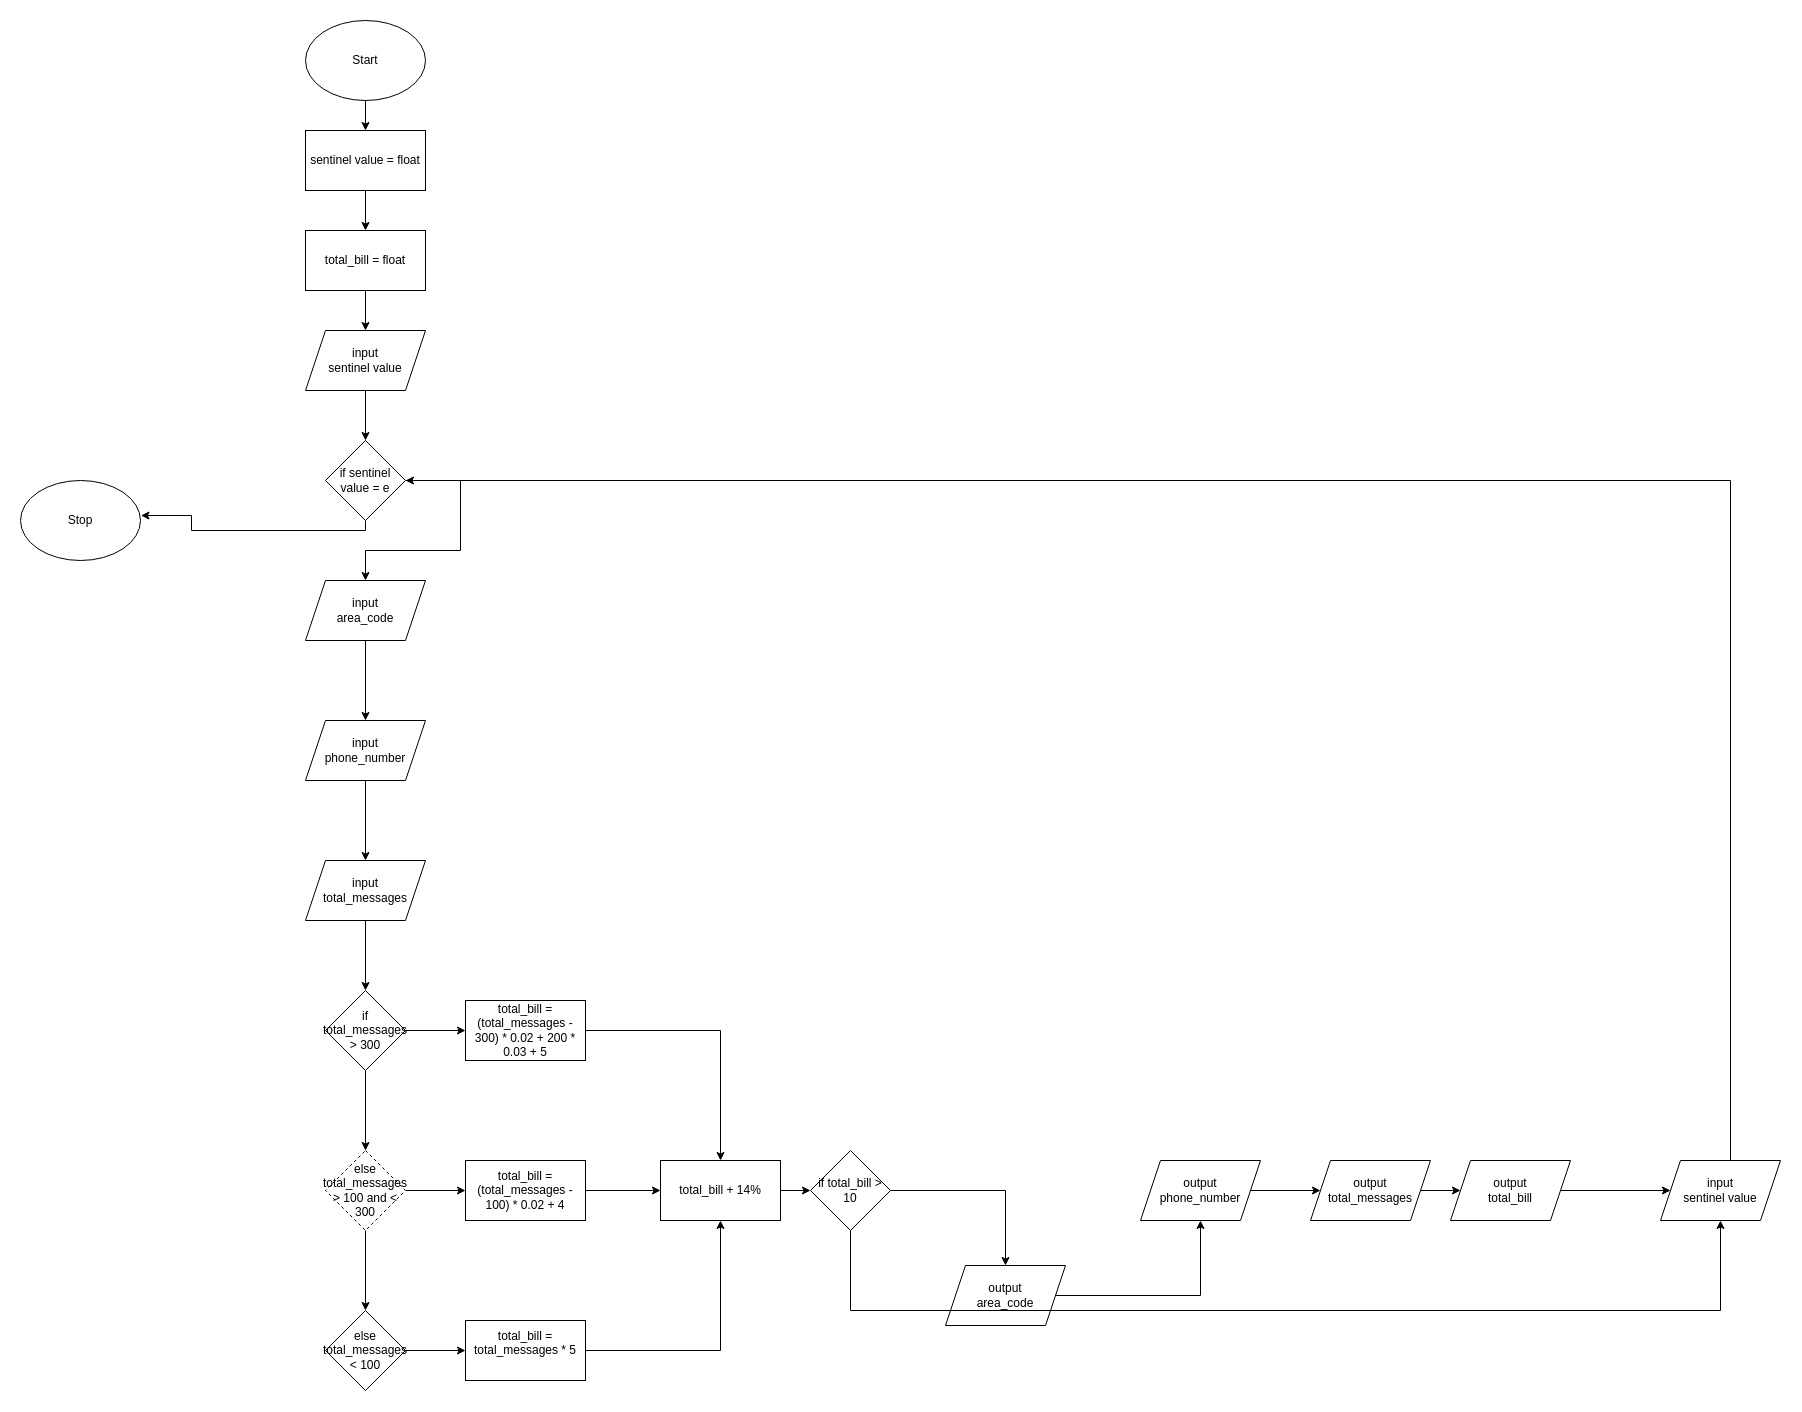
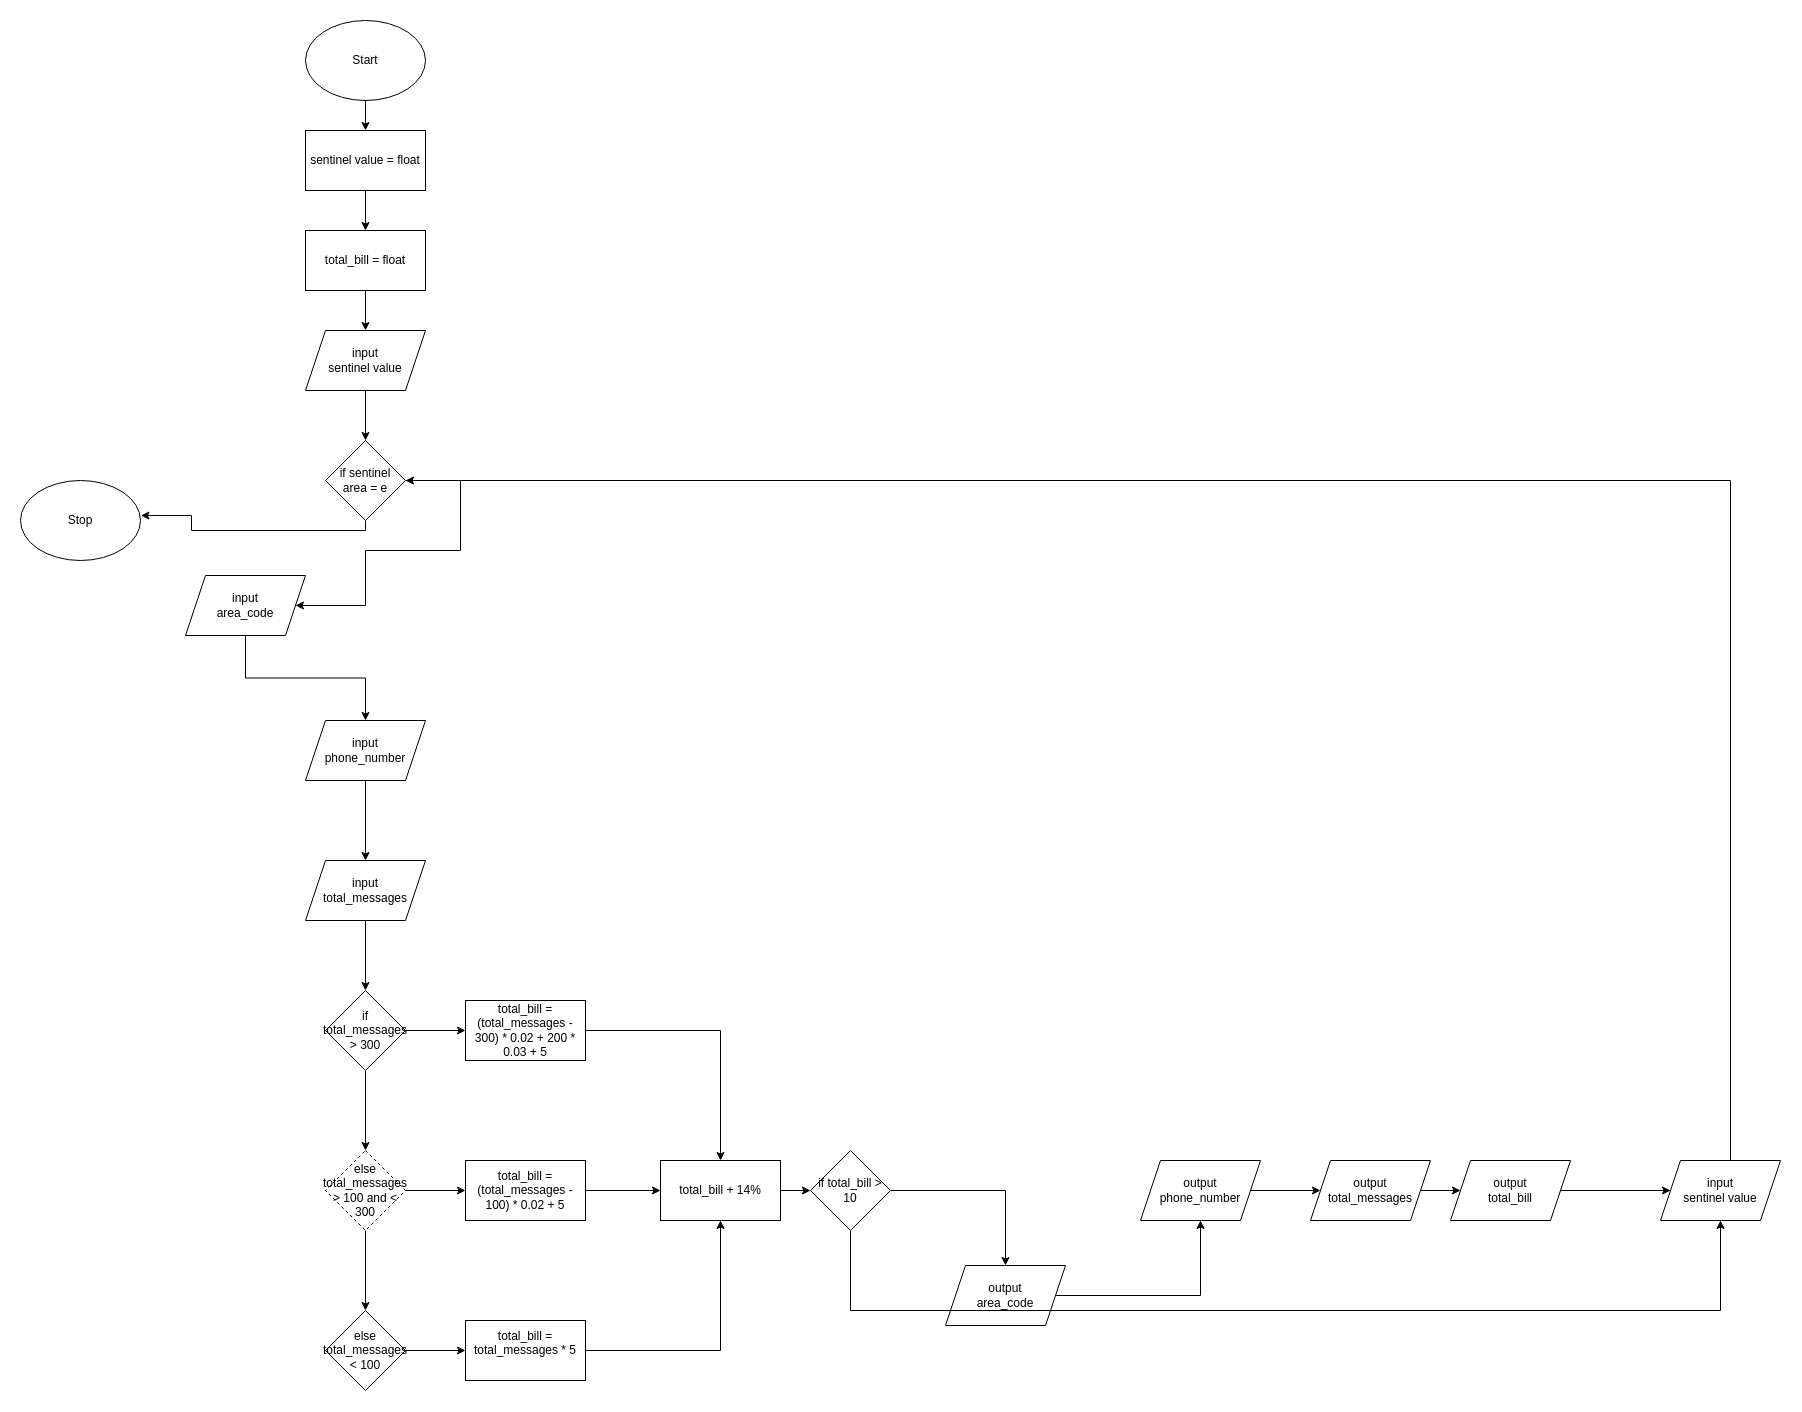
node "if sentinel value = e": label "if sentinel value = e" -> "if sentinel area = e"
node "input area_code": moved (366, 611) -> (246, 606)
node "total_bill = (total_messages - 100) * 0.02 + 4": label "total_bill = (total_messages - 100) * 0.02 + 4" -> "total_bill = (total_messages - 100) * 0.02 + 5"
